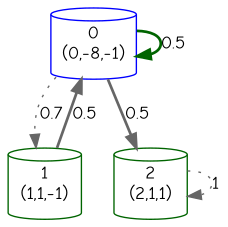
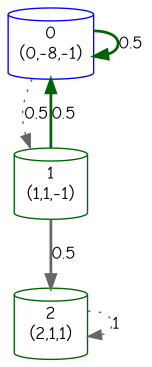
edge "0 (0,-8,-1)" -> "2 (2,1,1)": now "1 (1,1,-1)" -> "2 (2,1,1)"
edge "0 (0,-8,-1)" -> "1 (1,1,-1)": label "0.7" -> "0.5"
edge "1 (1,1,-1)" -> "0 (0,-8,-1)": color gray40 -> darkgreen
